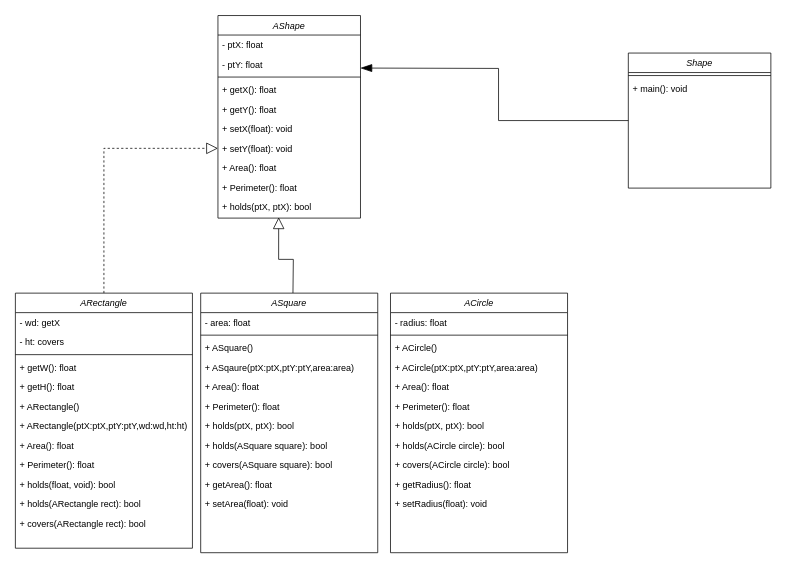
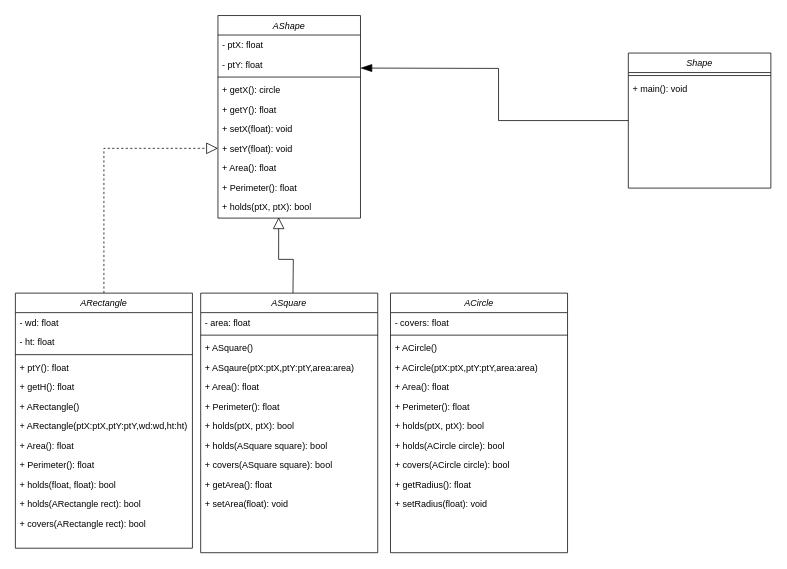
node "+ getX(): float": label "+ getX(): float" -> "+ getX(): circle"
node "- wd: getX": label "- wd: getX" -> "- wd: float"
node "- radius: float": label "- radius: float" -> "- covers: float"
node "- ht: covers": label "- ht: covers" -> "- ht: float"
node "+ getW(): float": label "+ getW(): float" -> "+ ptY(): float"
node "+ holds(float, void): bool": label "+ holds(float, void): bool" -> "+ holds(float, float): bool"
